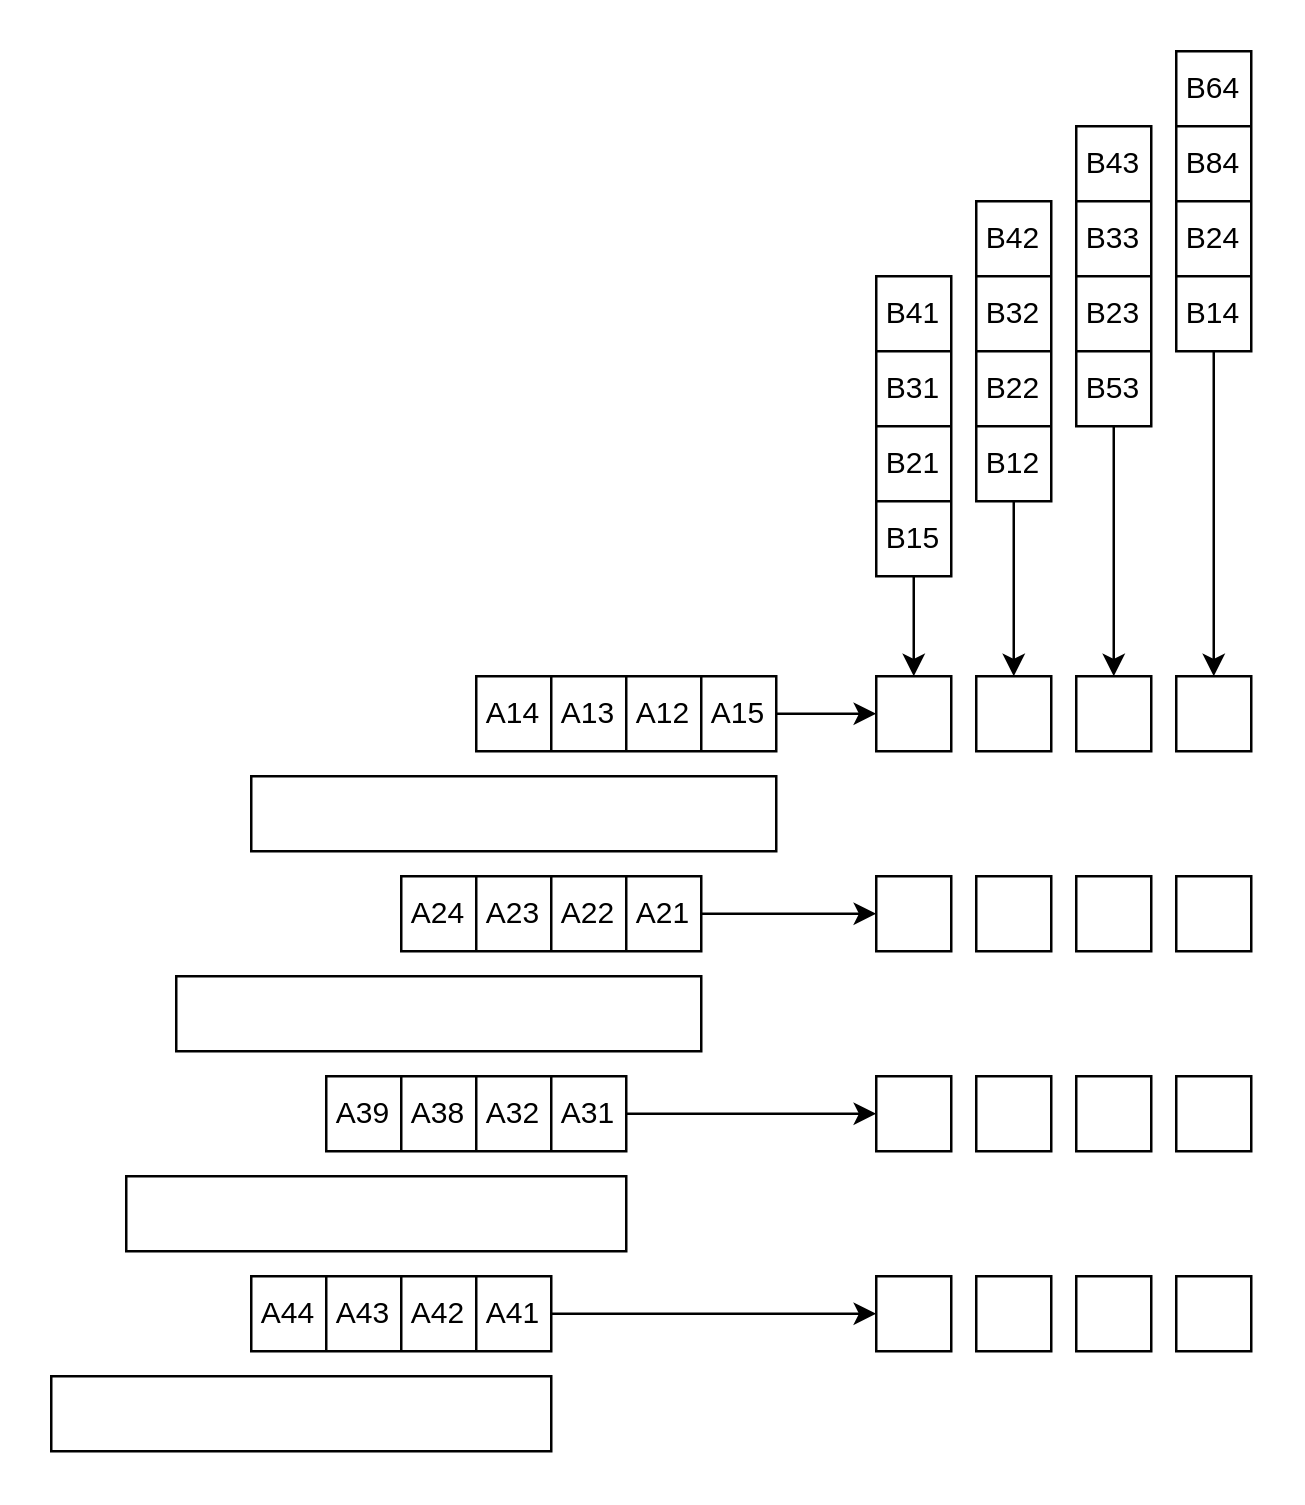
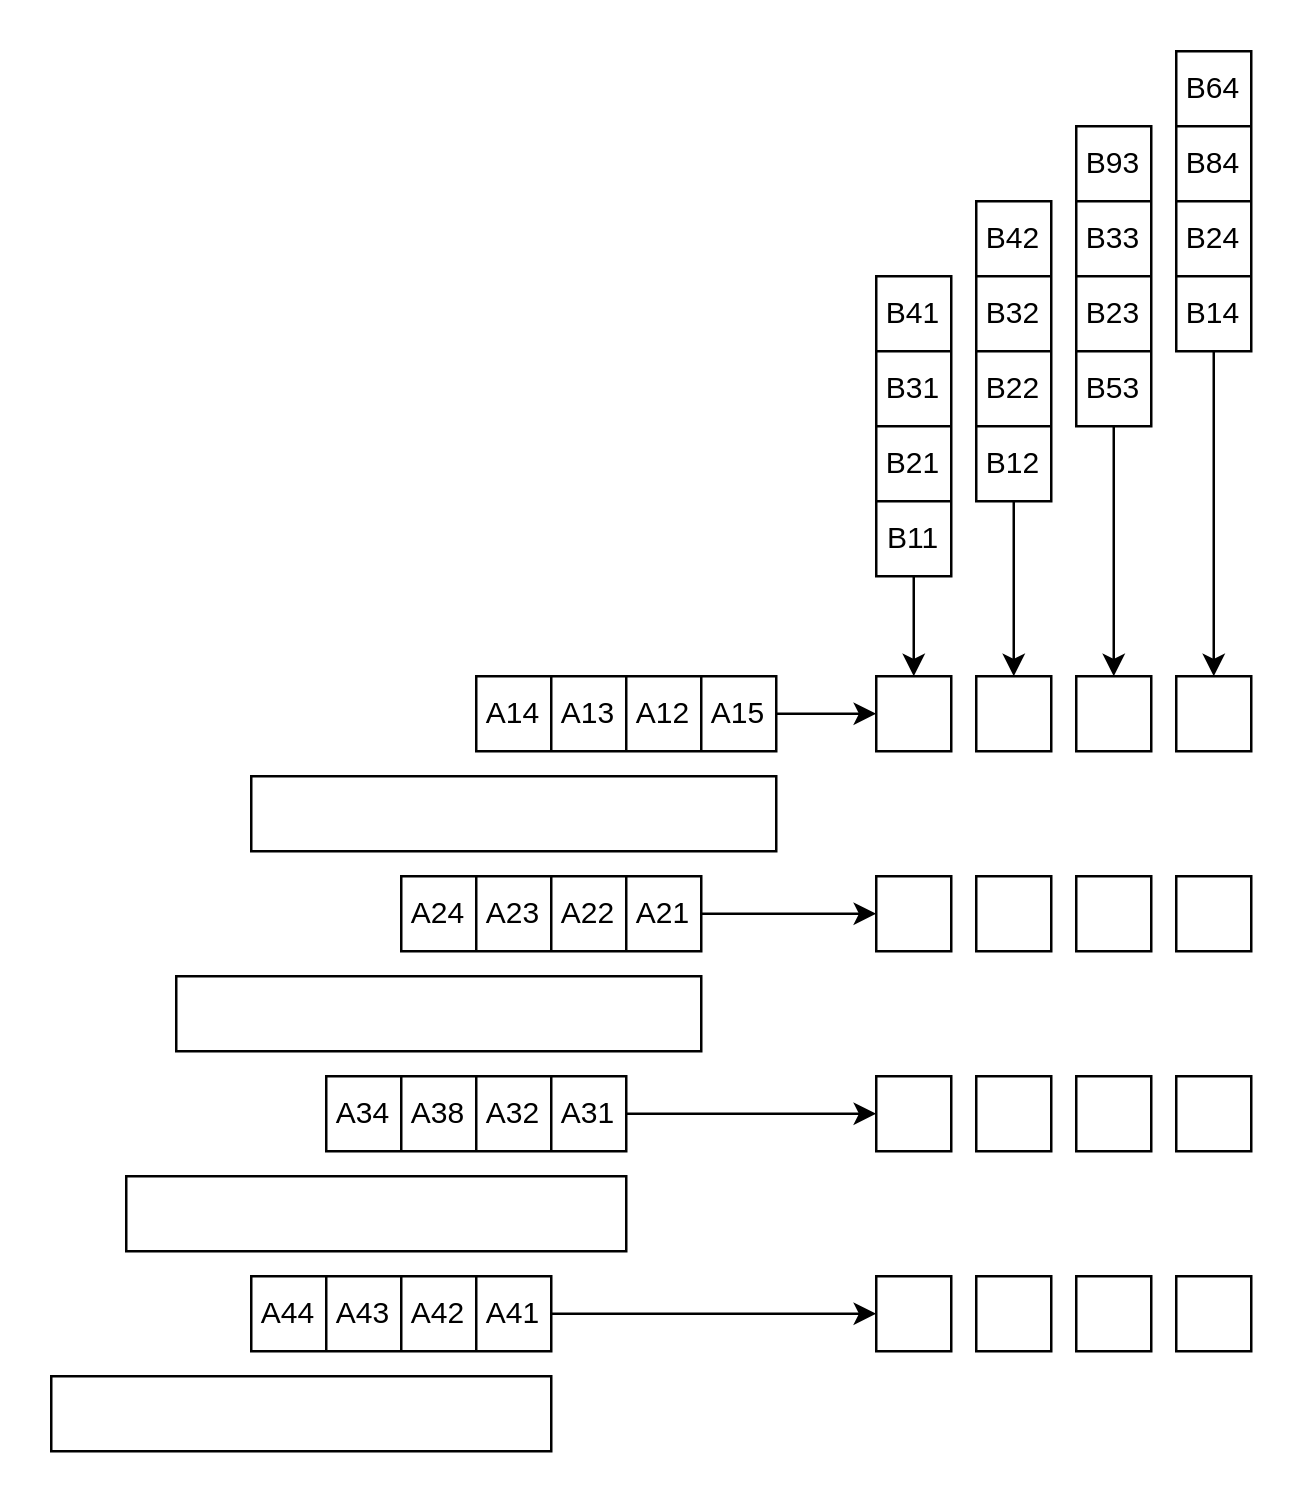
node "B43": label "B43" -> "B93"
node "B15": label "B15" -> "B11"
node "A39": label "A39" -> "A34"
